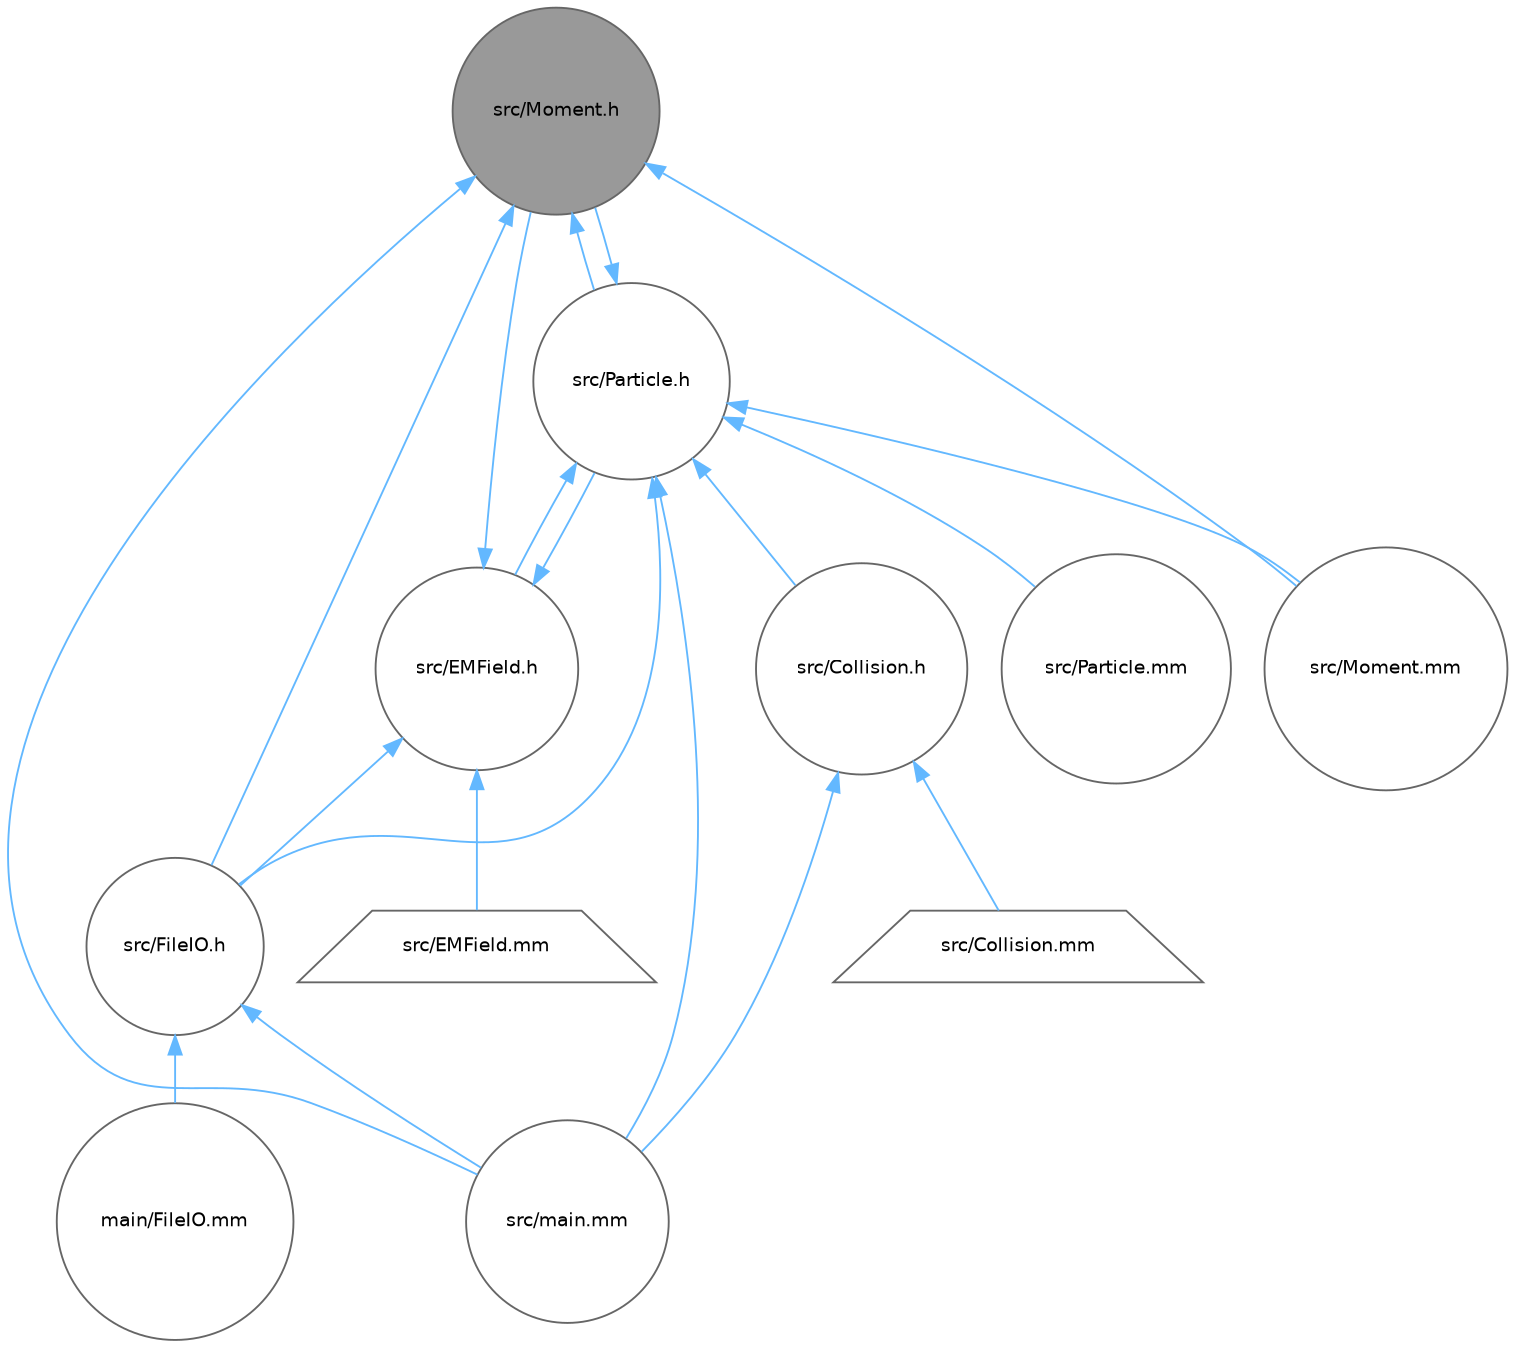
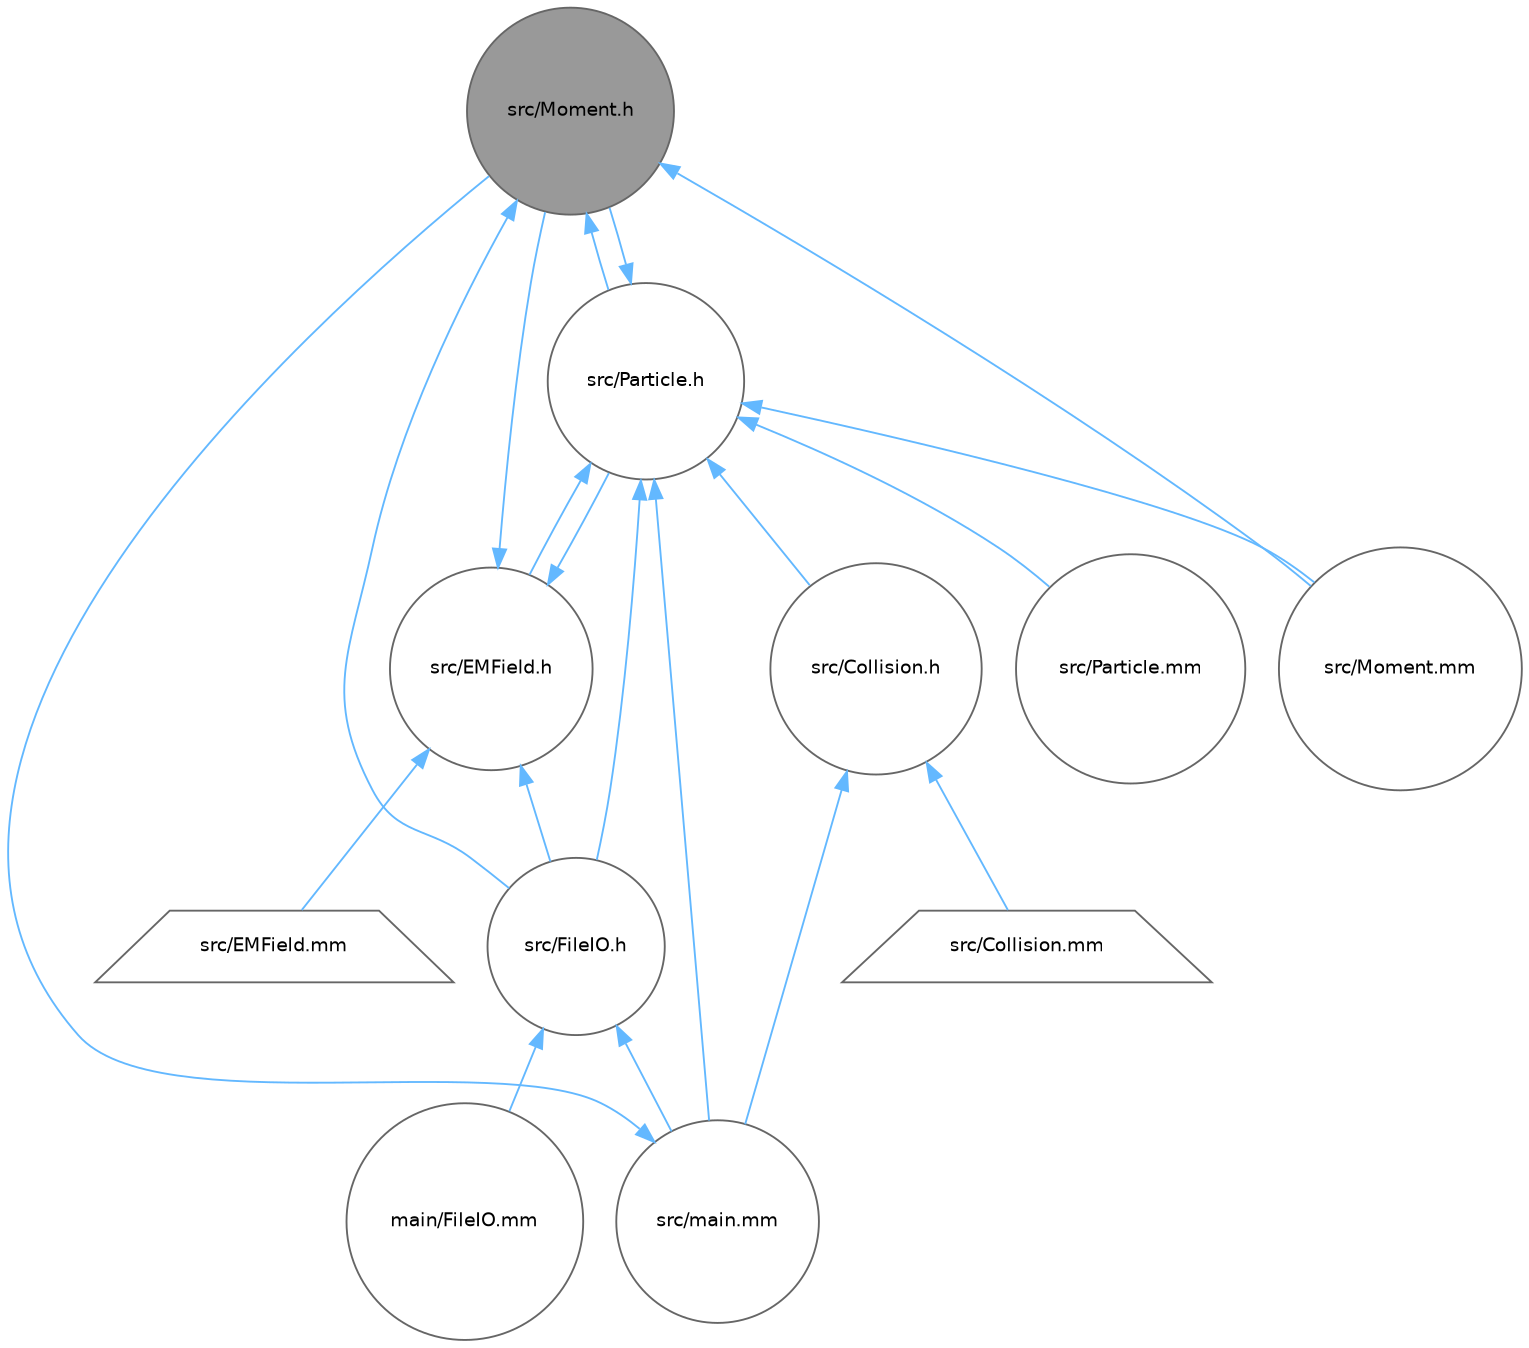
edge "src/main.mm" -> "src/Moment.h": reversed
